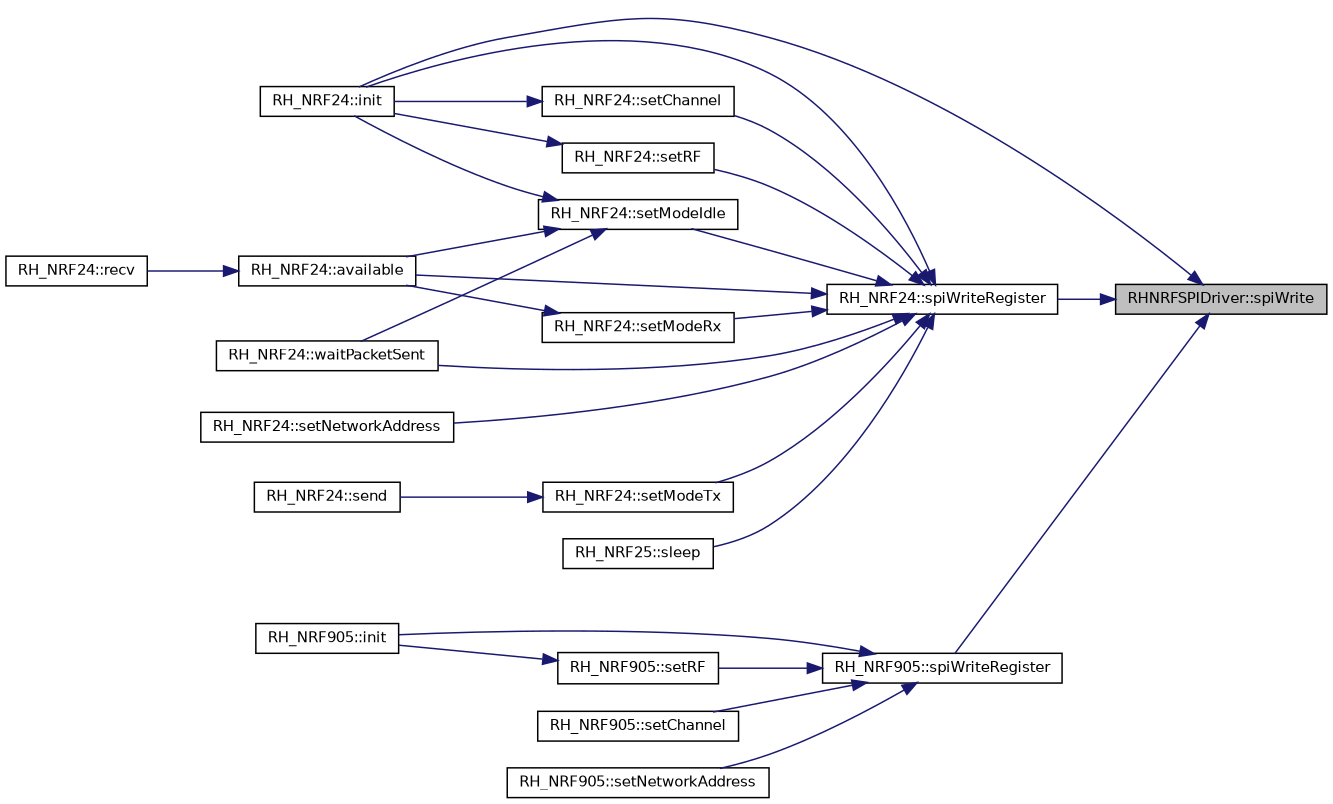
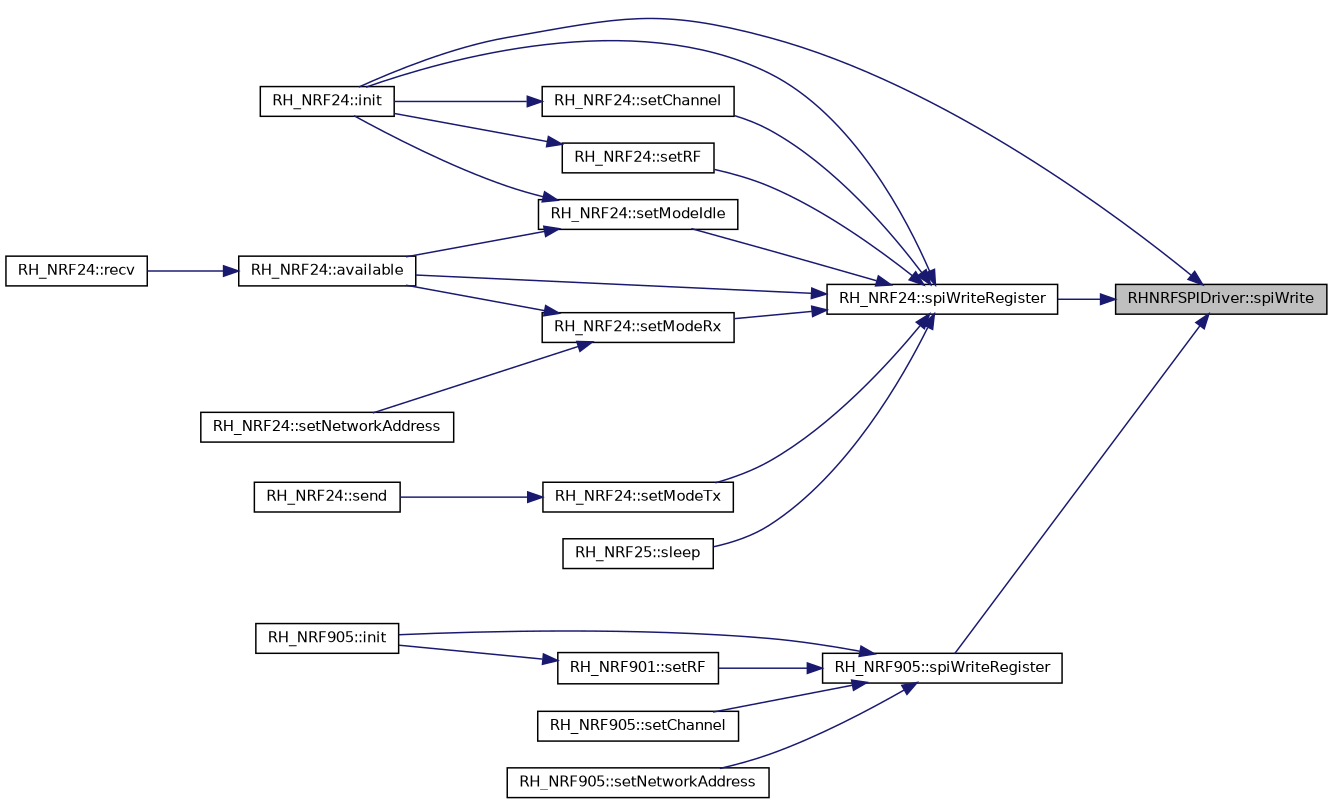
node "RH_NRF24::waitPacketSent": removed
edge "RH_NRF24::setNetworkAddress" -> "RH_NRF24::spiWriteRegister": now "RH_NRF24::setNetworkAddress" -> "RH_NRF24::setModeRx"
node "RH_NRF905::setRF": label "RH_NRF905::setRF" -> "RH_NRF901::setRF"
